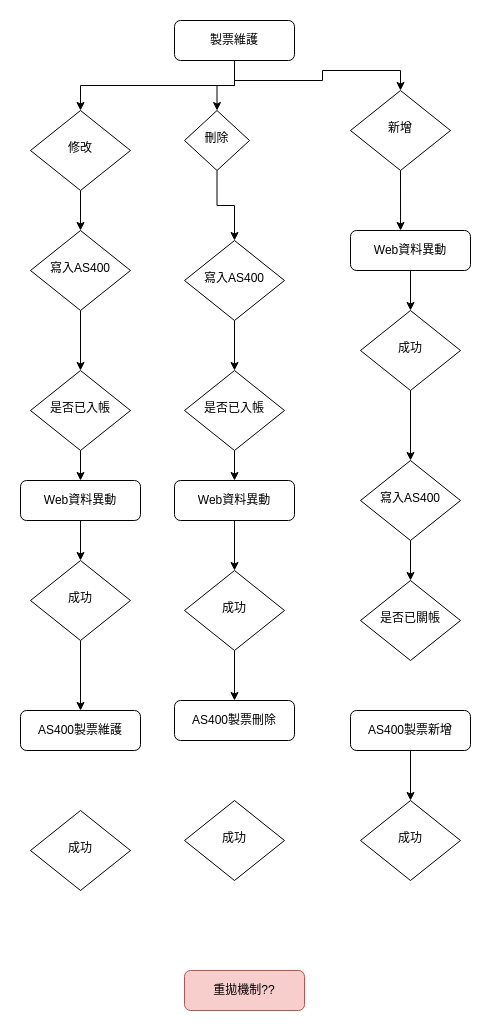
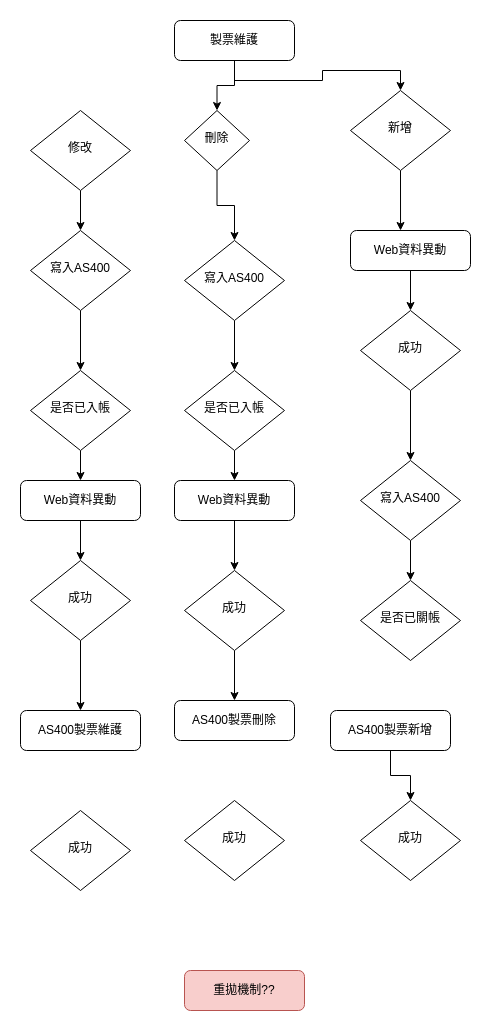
edge "製票維護" -> "修改": removed
node "AS400製票新增": moved (411, 731) -> (391, 731)
